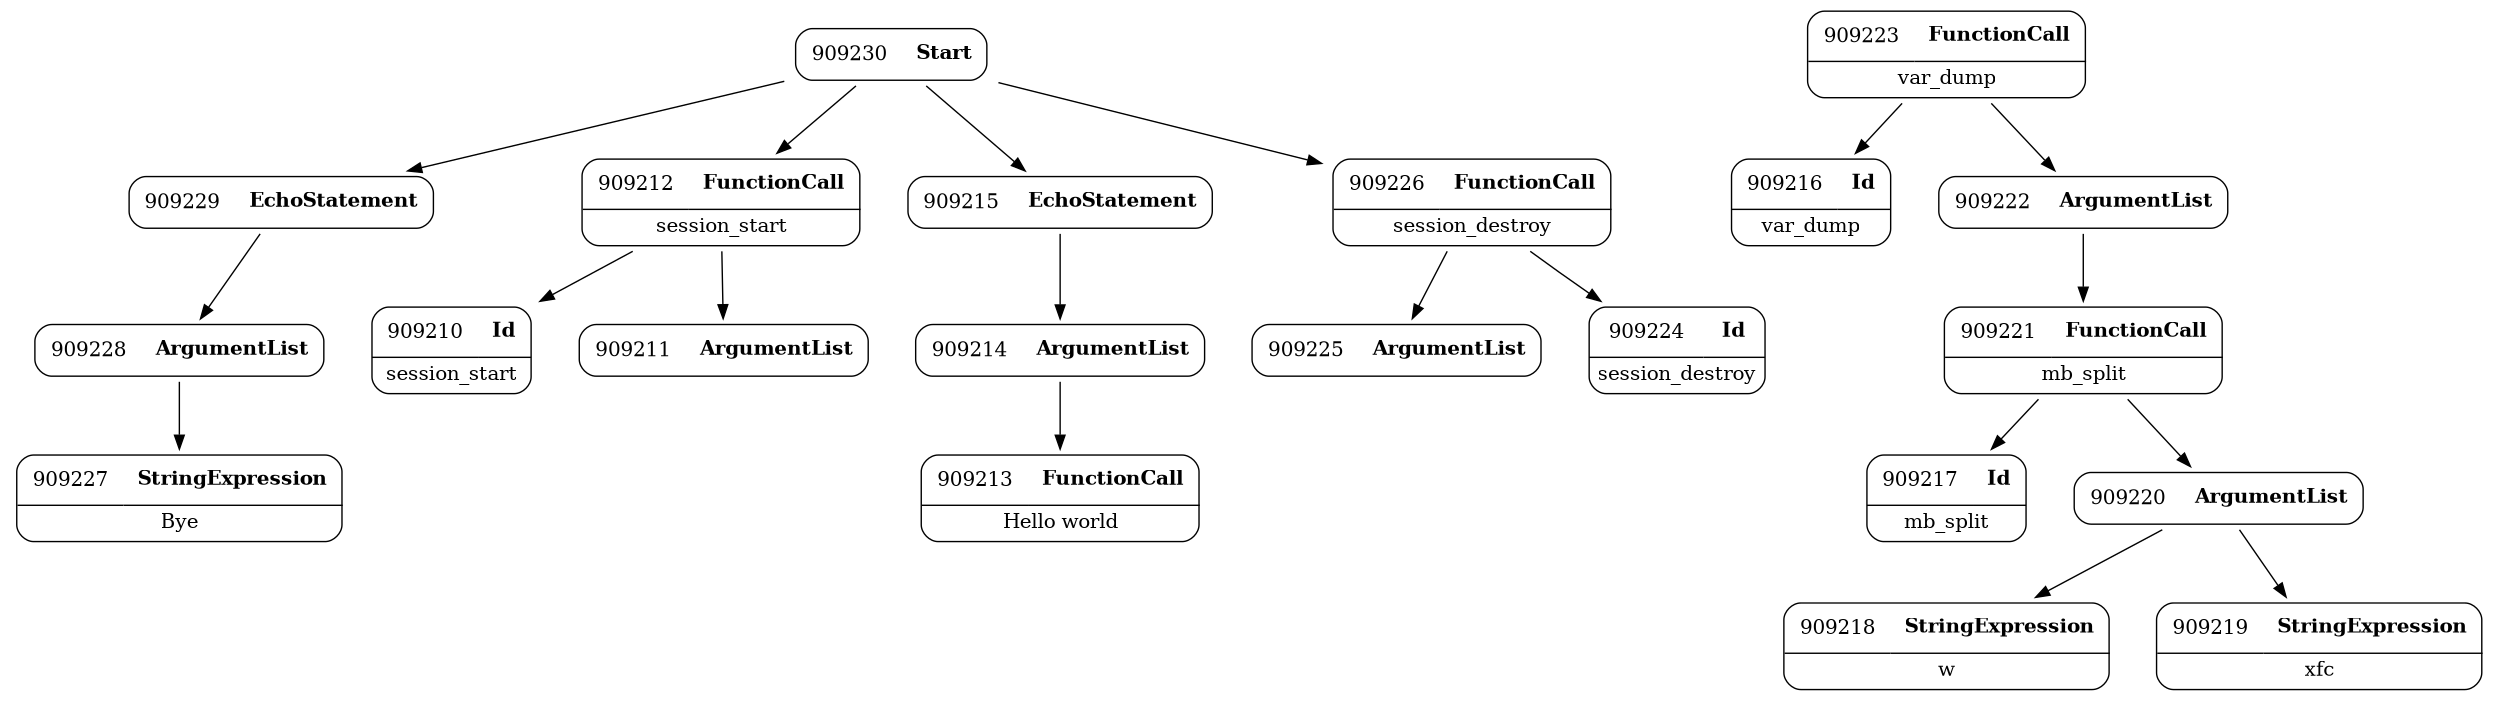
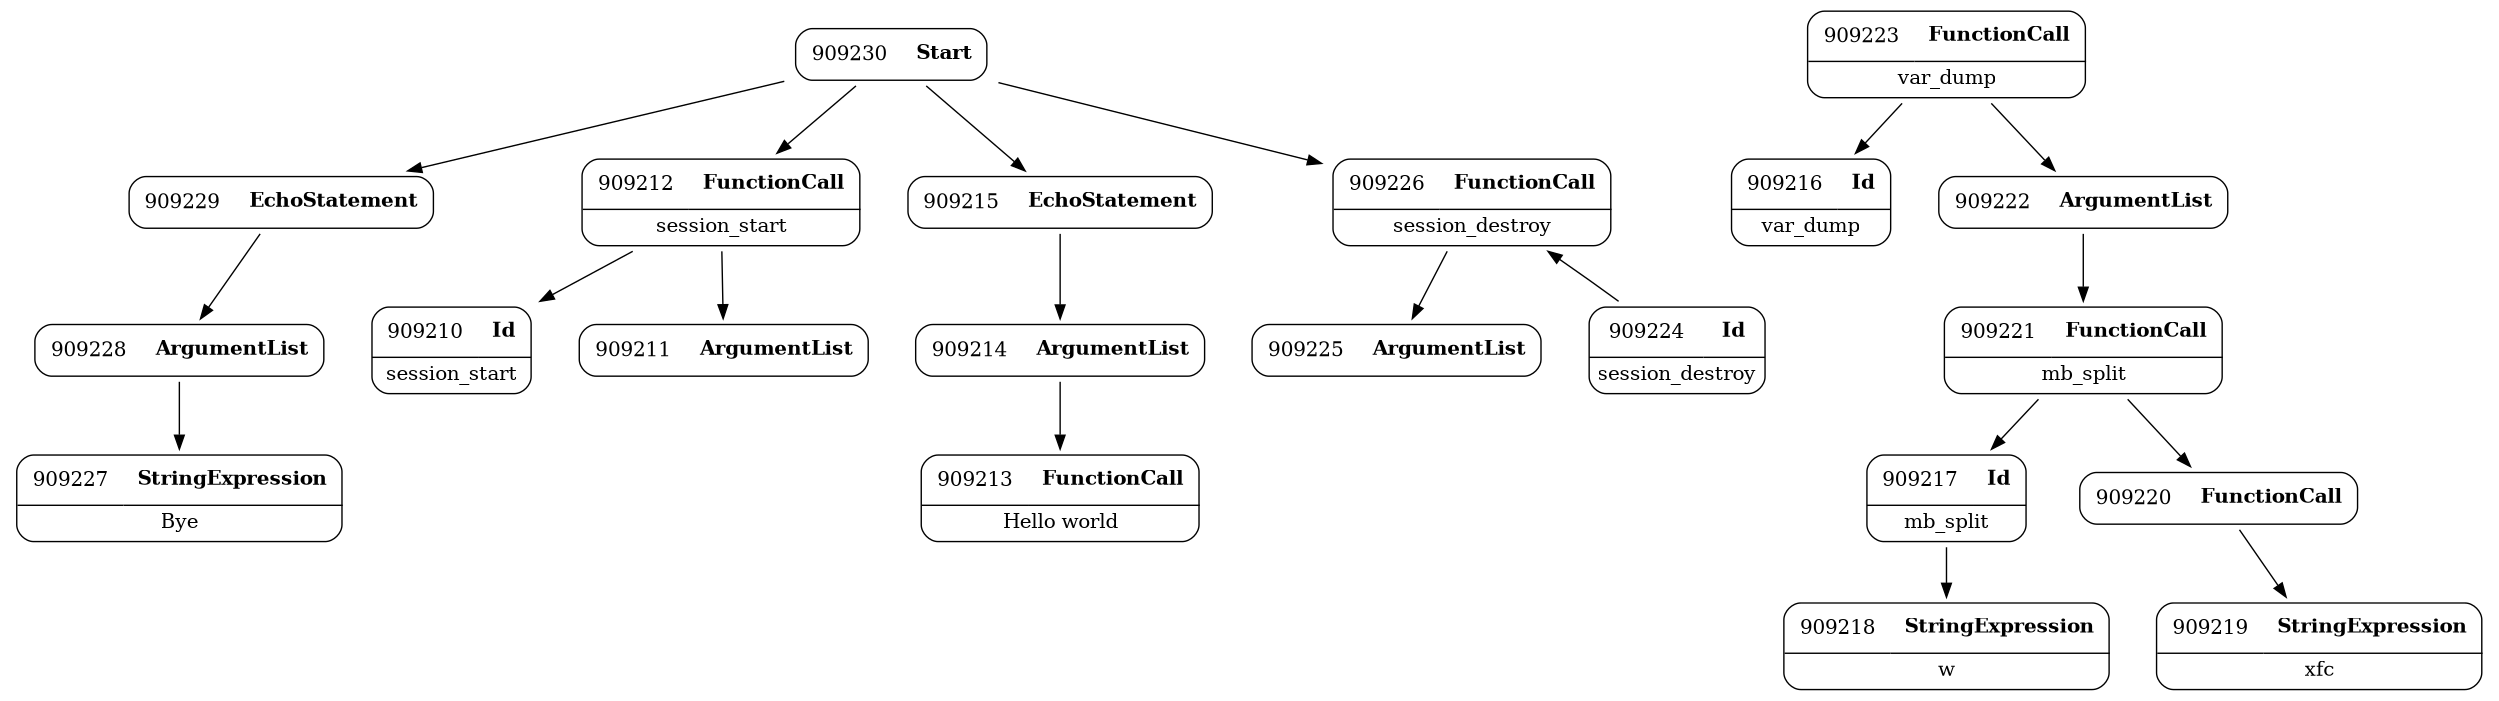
edge "909226" -> "909224": reversed
node "909220": text "ArgumentList" -> "FunctionCall"
edge "909220" -> "909218": now "909217" -> "909218"
